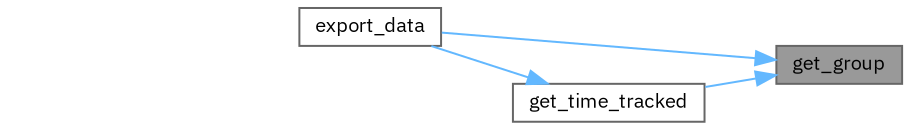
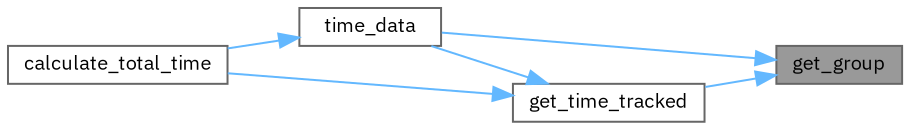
node "export_data": label "export_data" -> "time_data"
node "calculate_total_time": added
